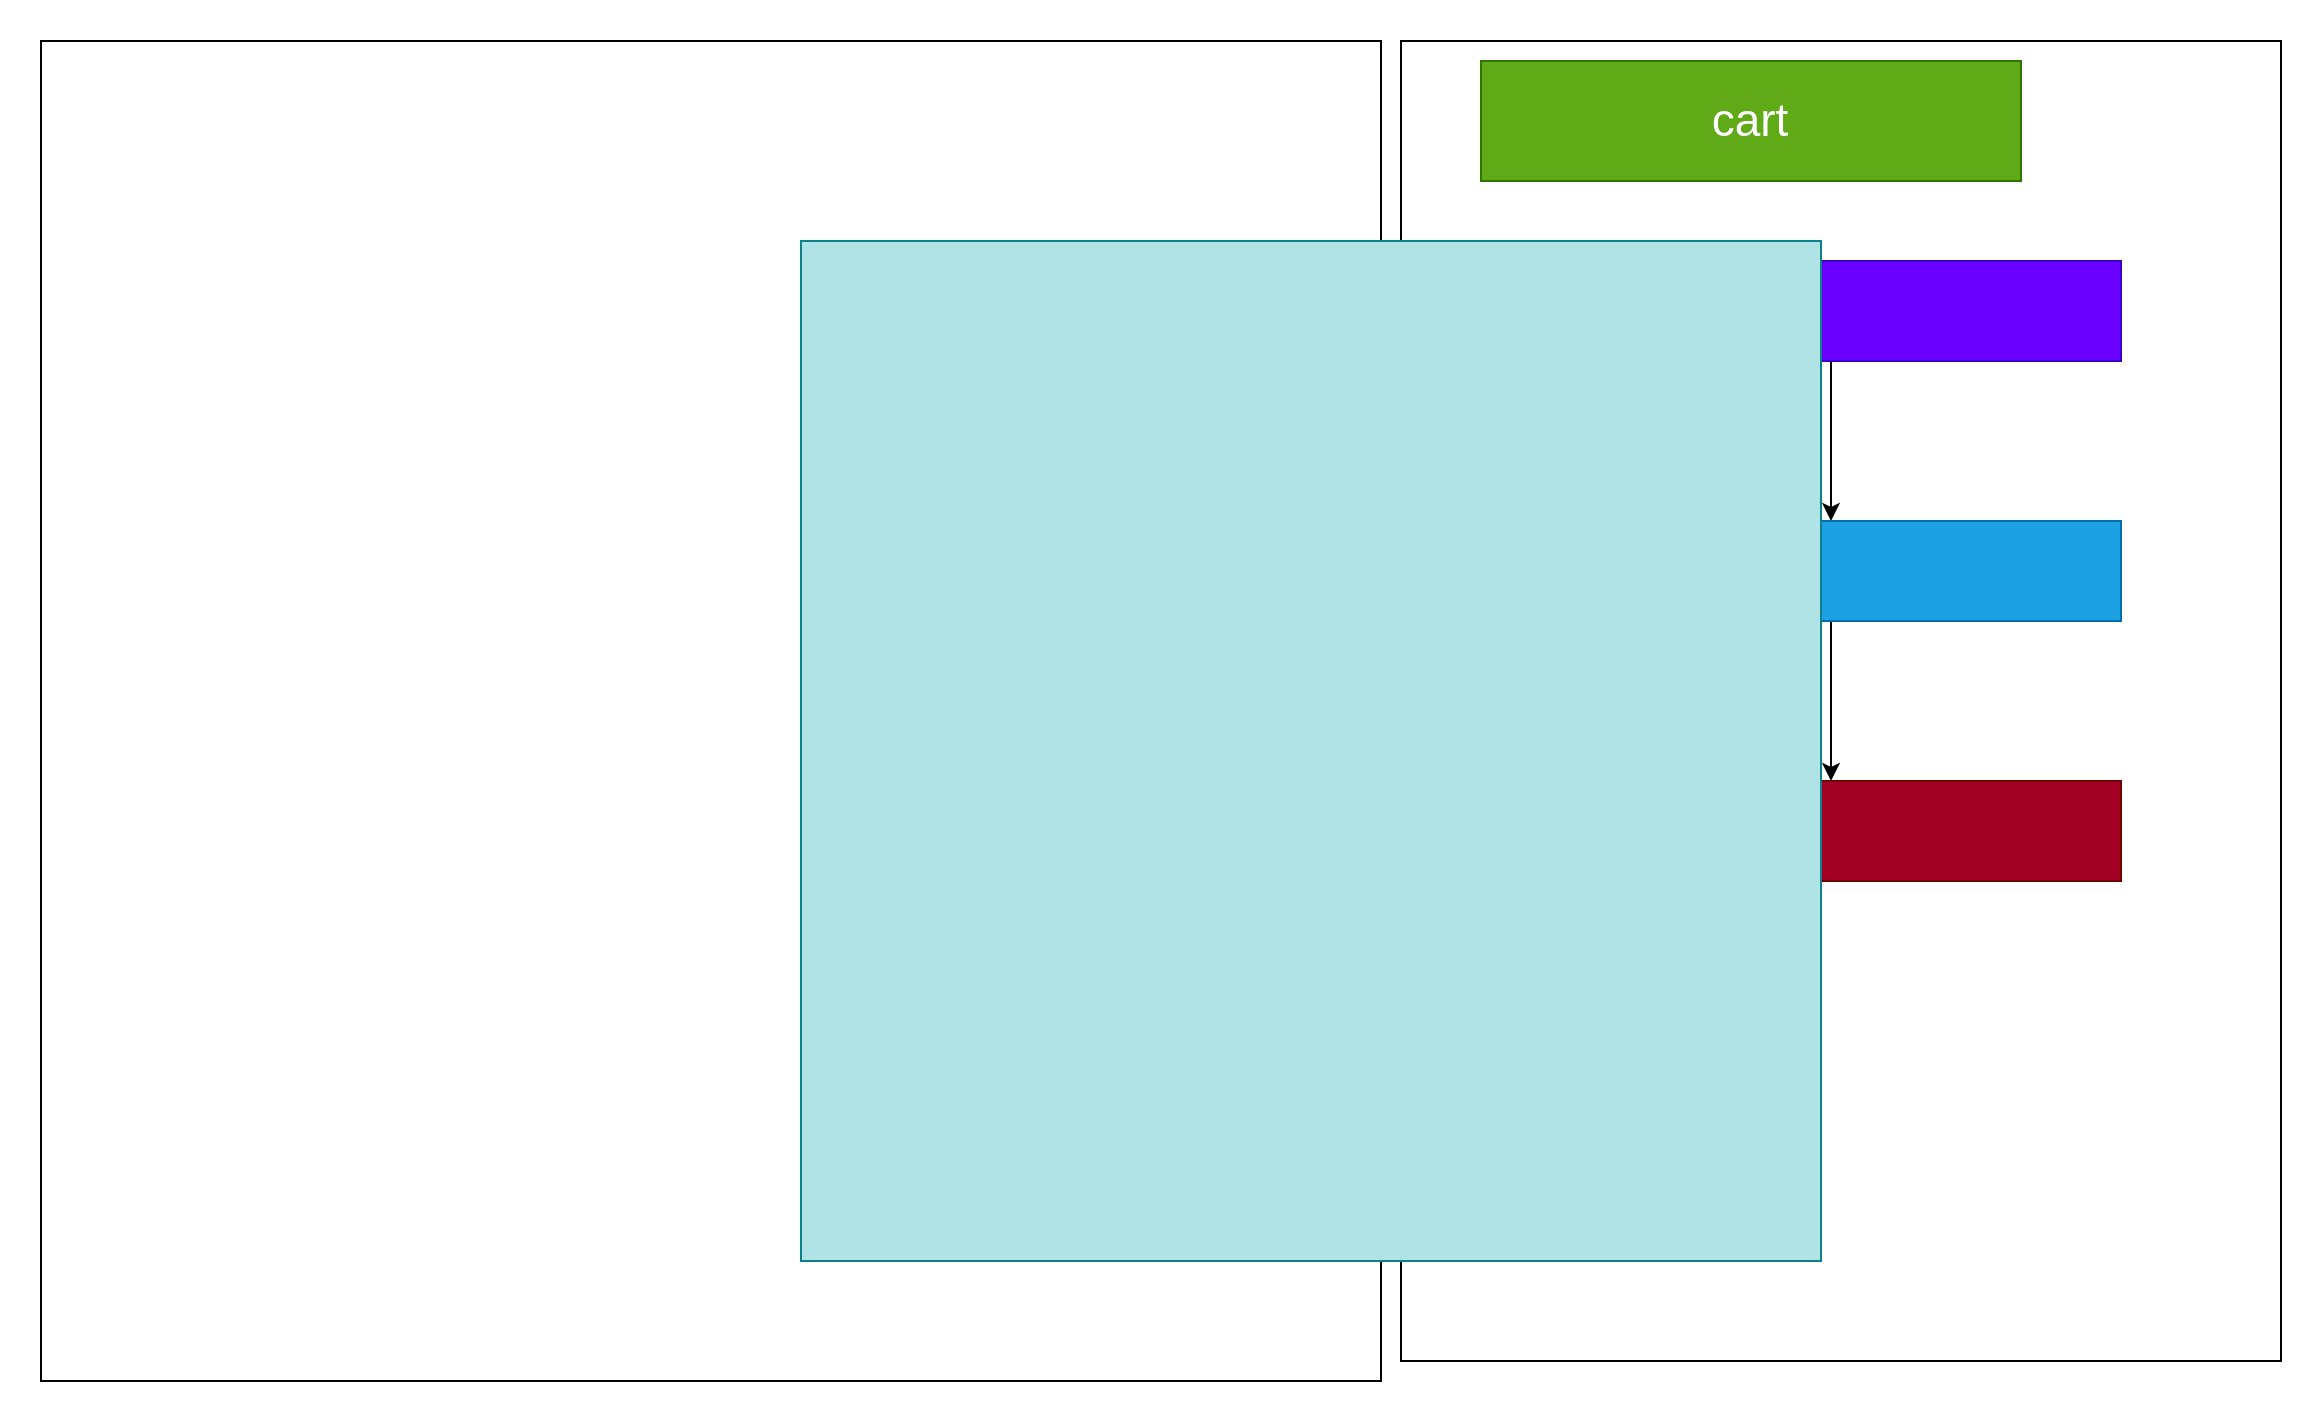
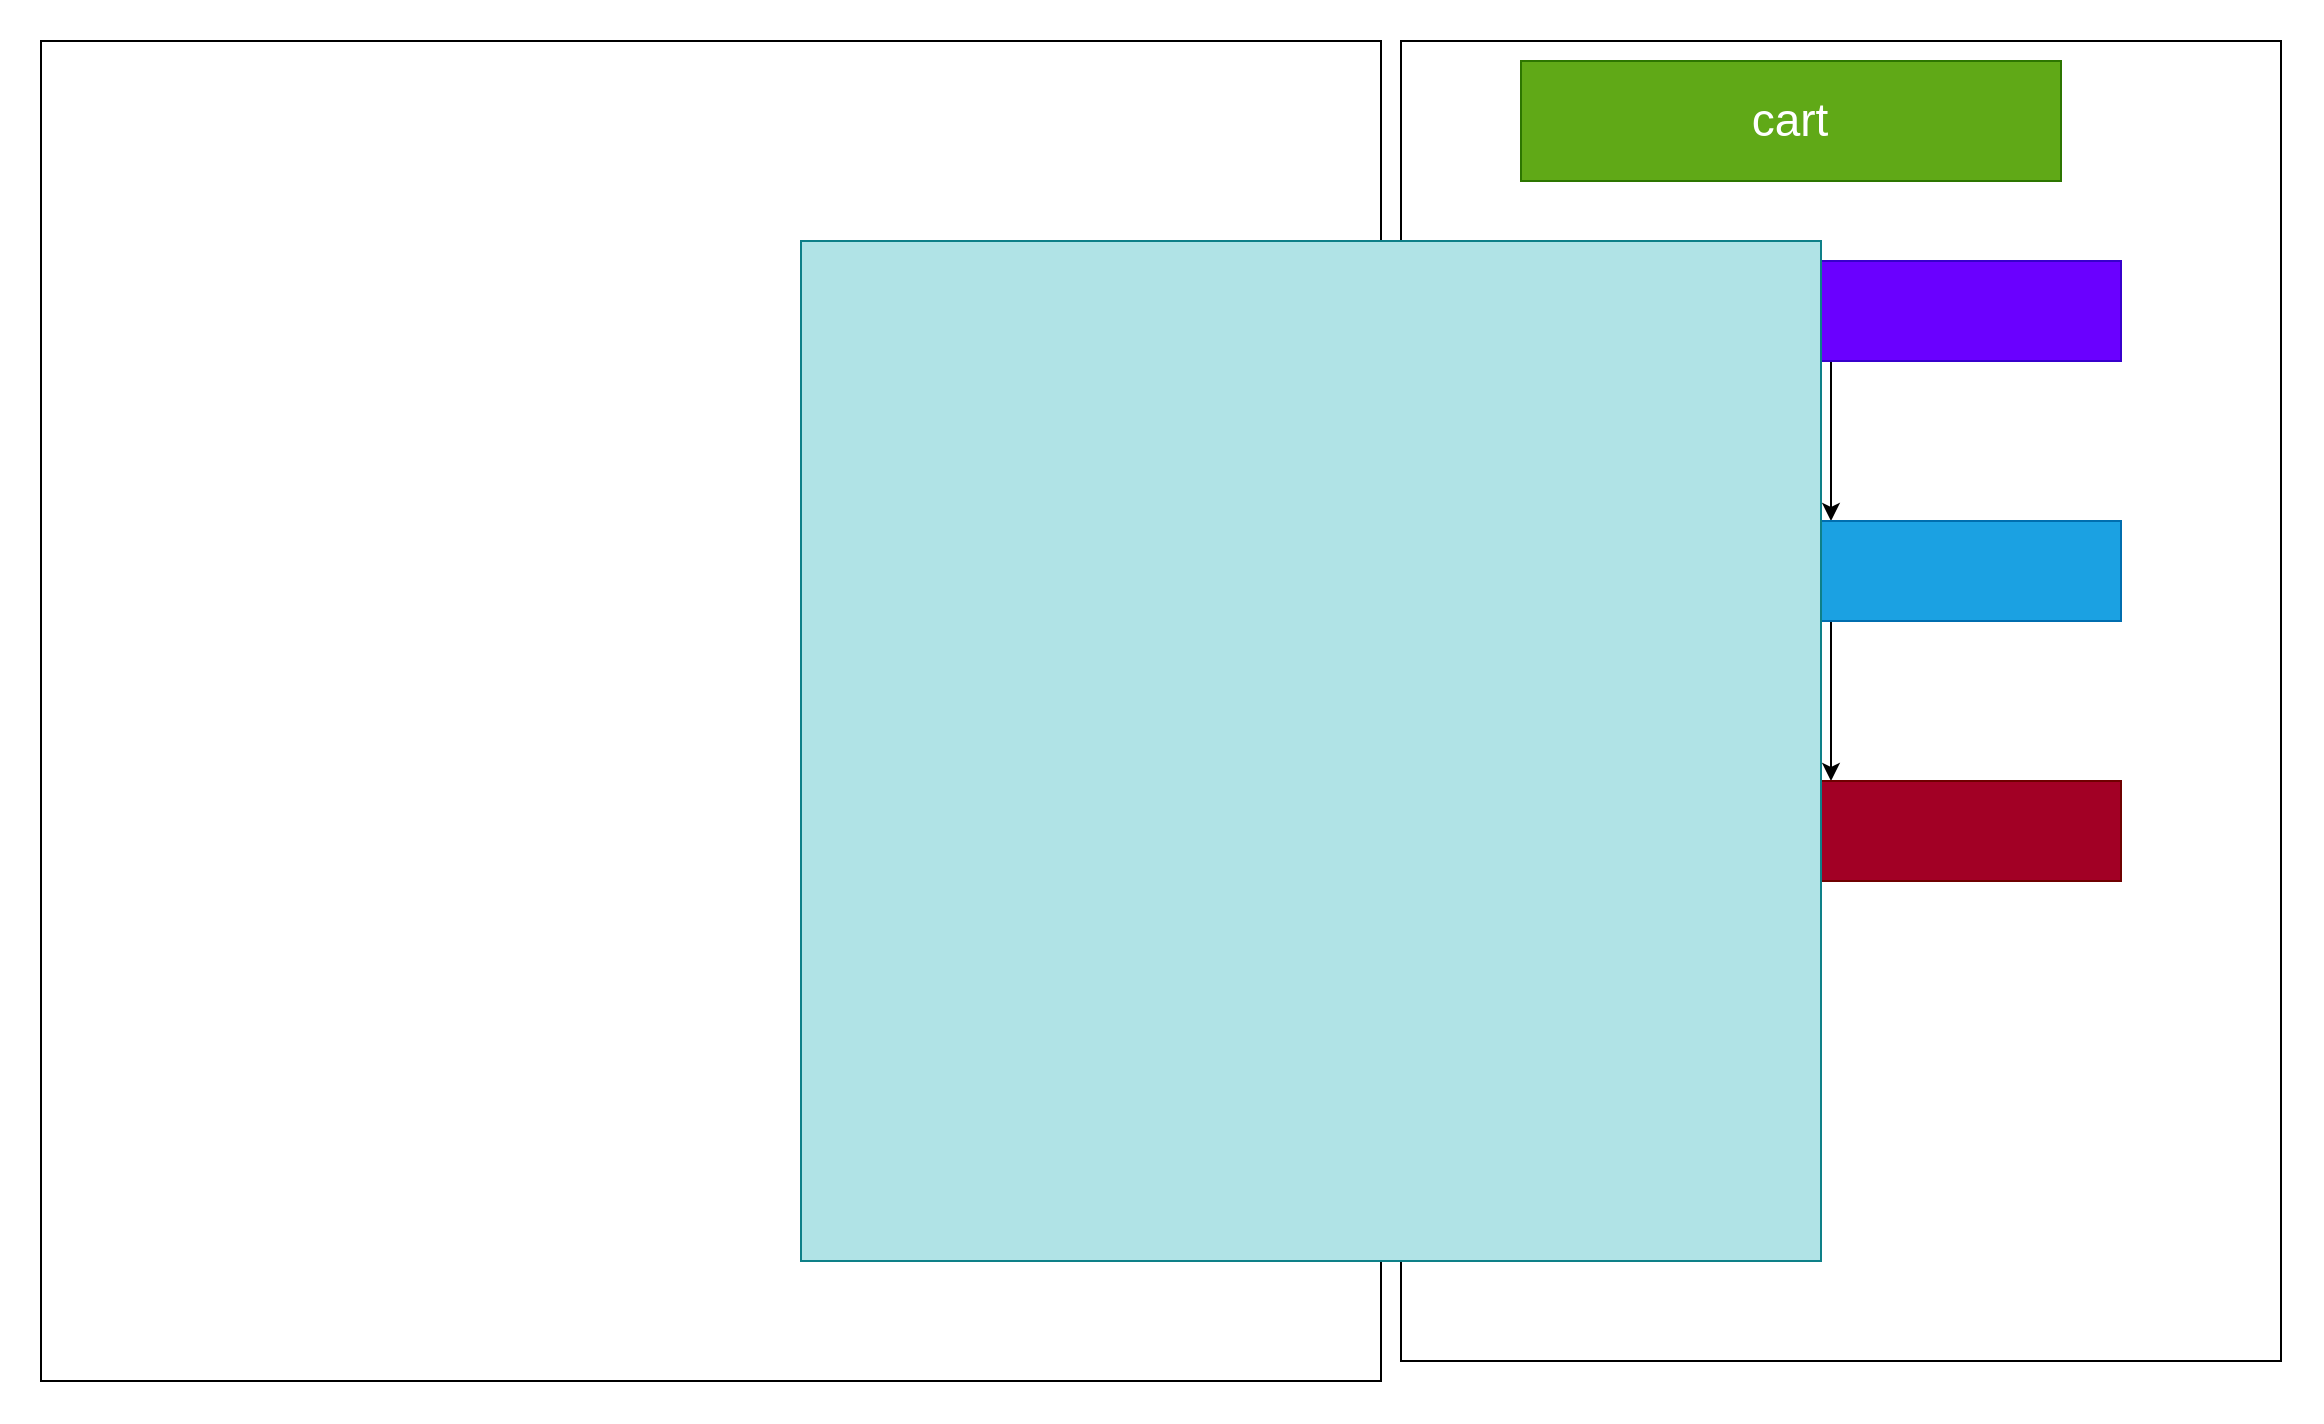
node "cart": moved (1751, 121) -> (1791, 121)
